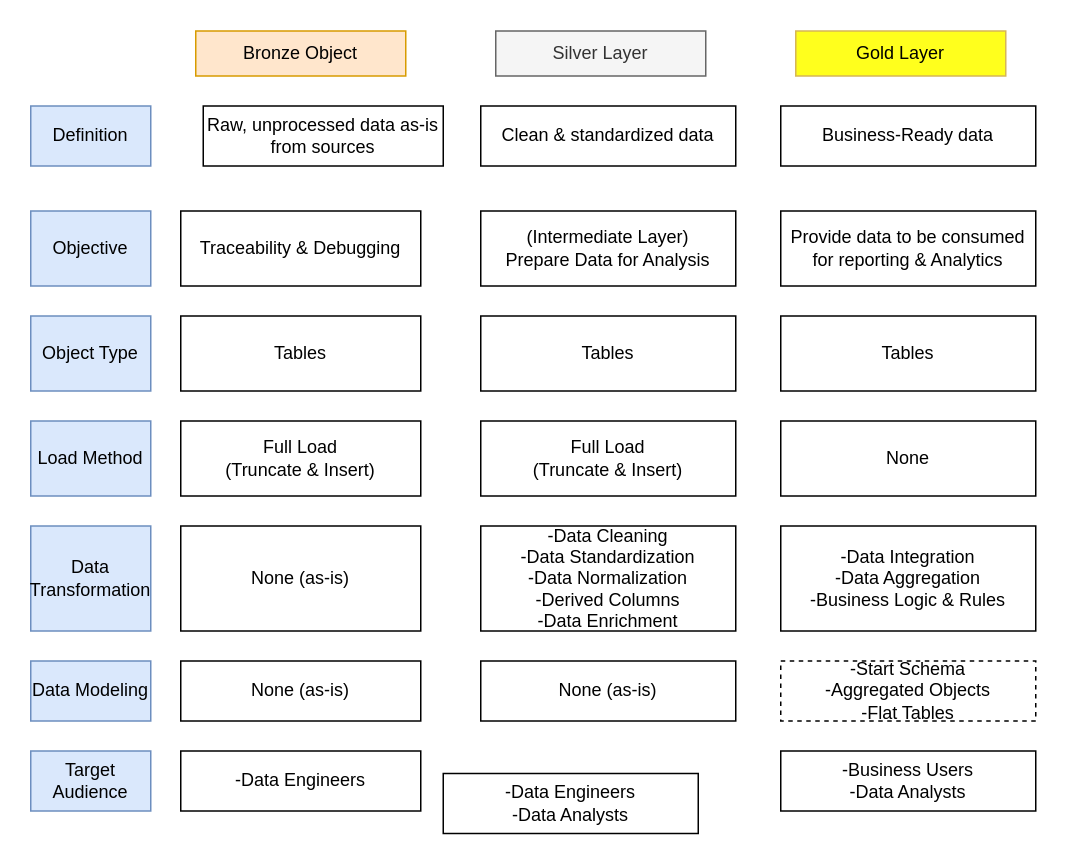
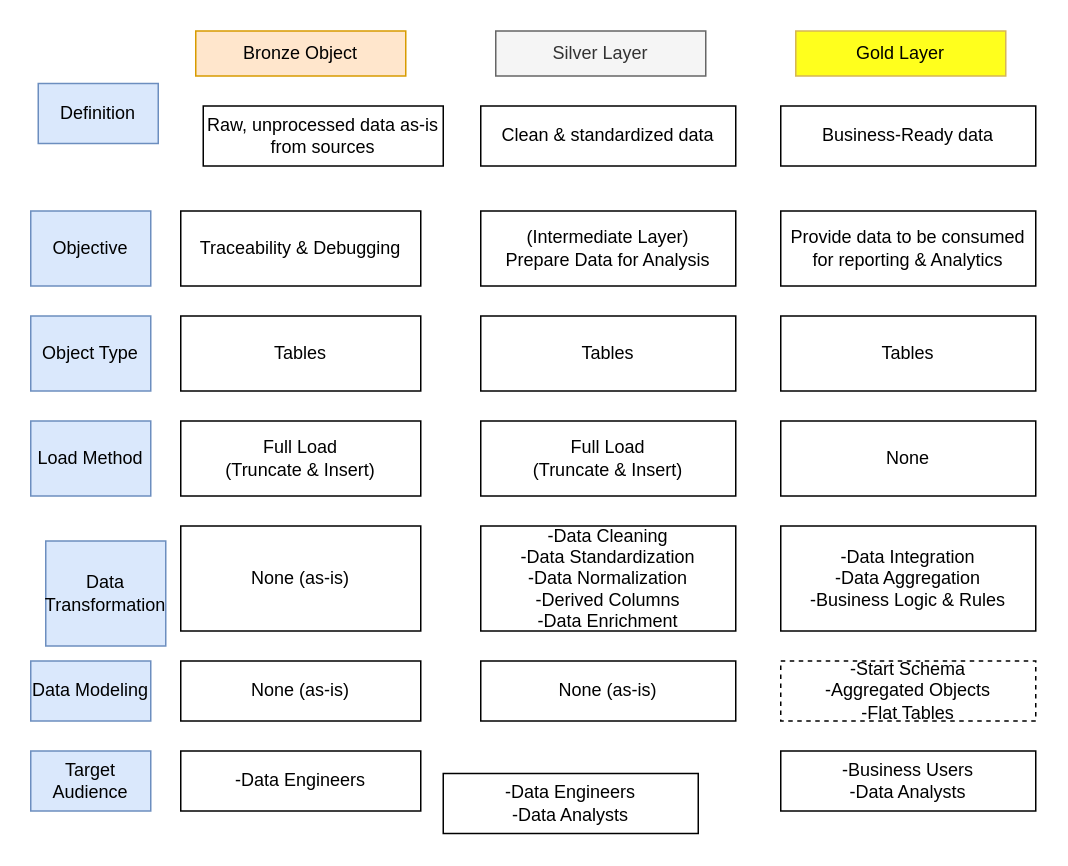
node "Definition": moved (91, 136) -> (98, 113)
node "Data Transformation": moved (91, 578) -> (106, 593)
